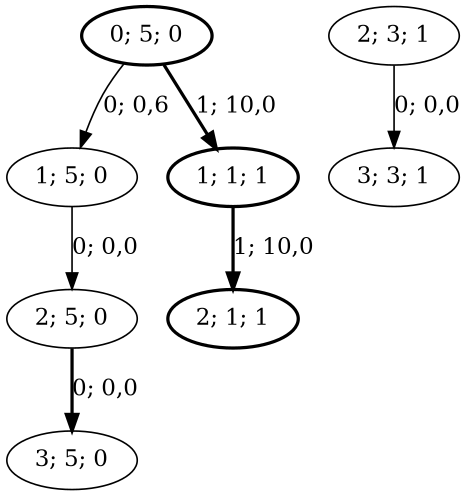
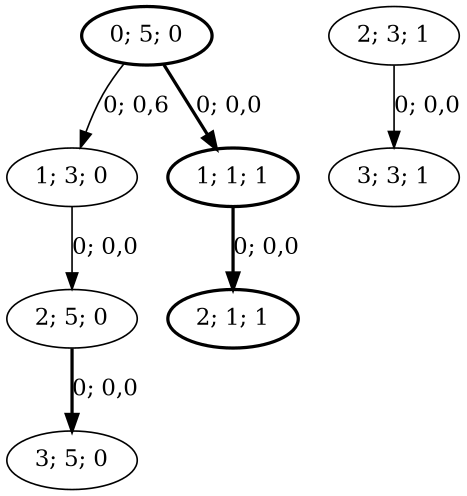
edge "0; 5; 0" -> "1; 1; 1": label "1; 10,0" -> "0; 0,0"
node "1; 5; 0": label "1; 5; 0" -> "1; 3; 0"
edge "1; 1; 1" -> "2; 1; 1": label "1; 10,0" -> "0; 0,0"
